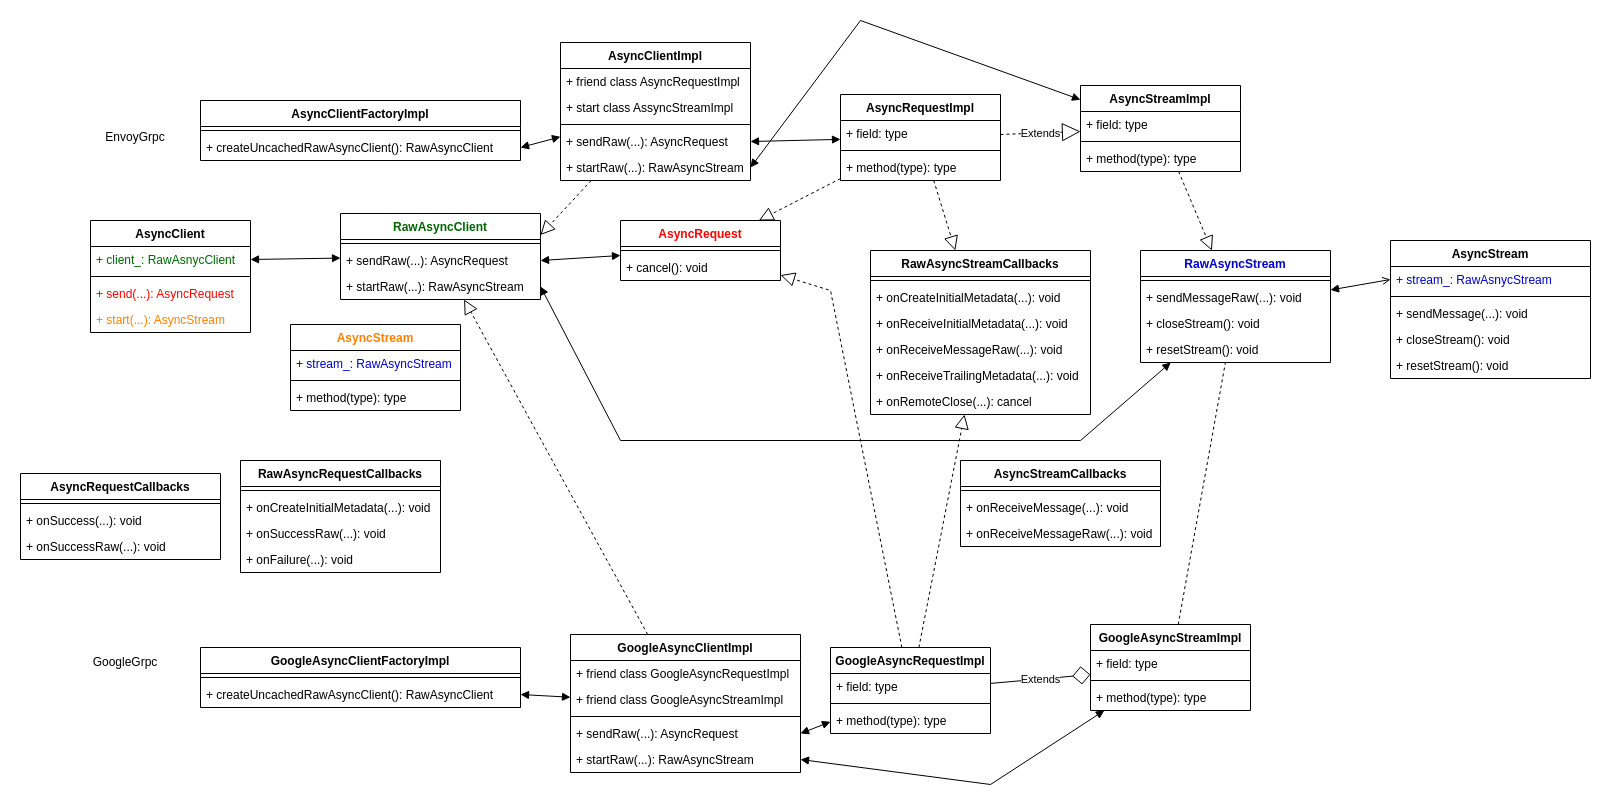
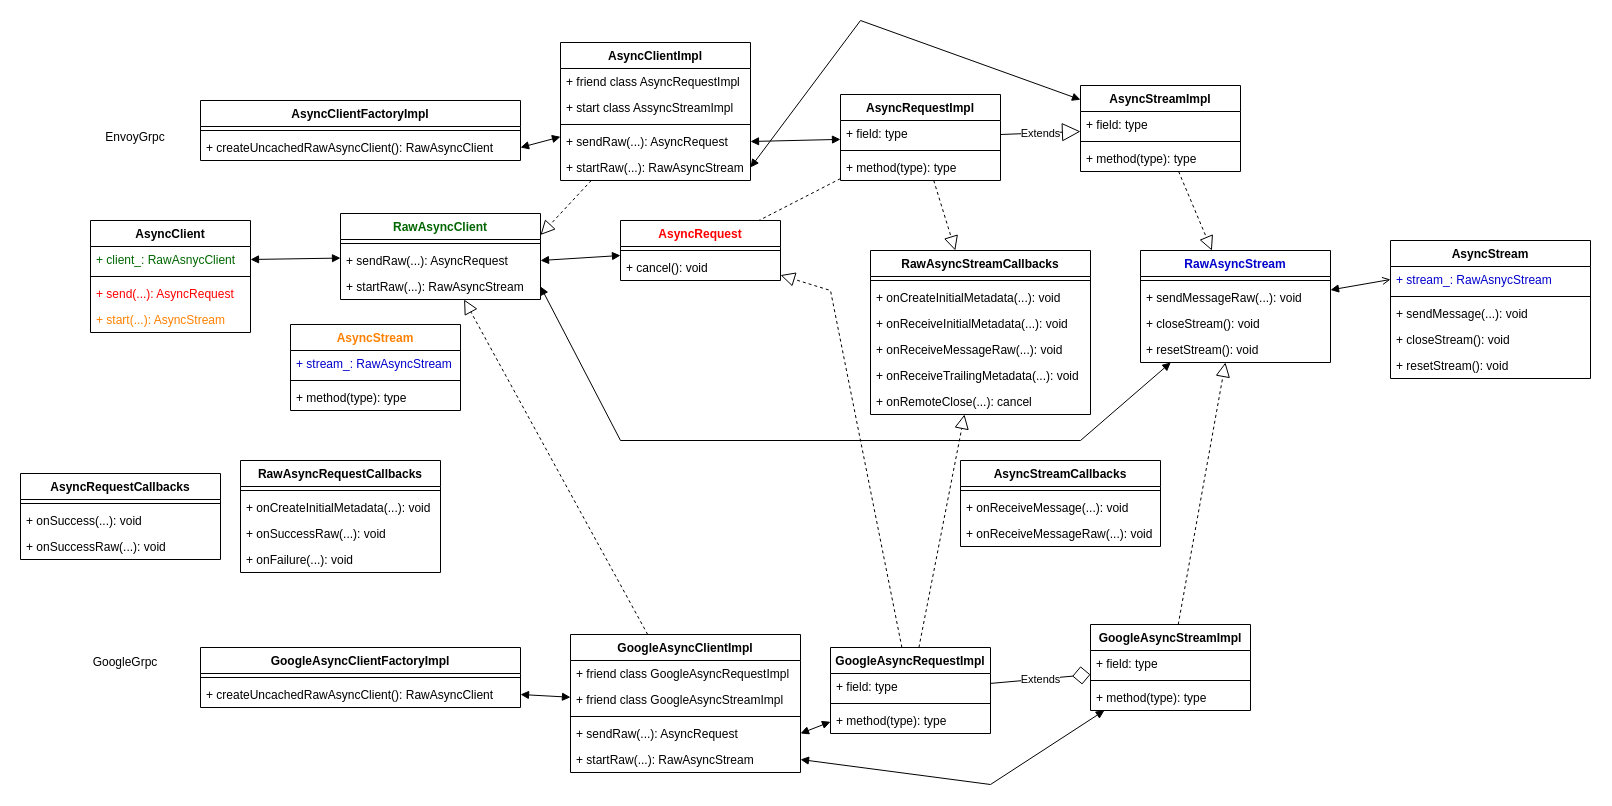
edge "AsyncRequestImpl" -> "AsyncStreamImpl": style dashed -> solid
edge "AsyncRequestImpl" -> "AsyncRequest": arrowhead block -> none
edge "RawAsyncStream" -- "GoogleAsyncStreamImpl": arrowhead none -> block
